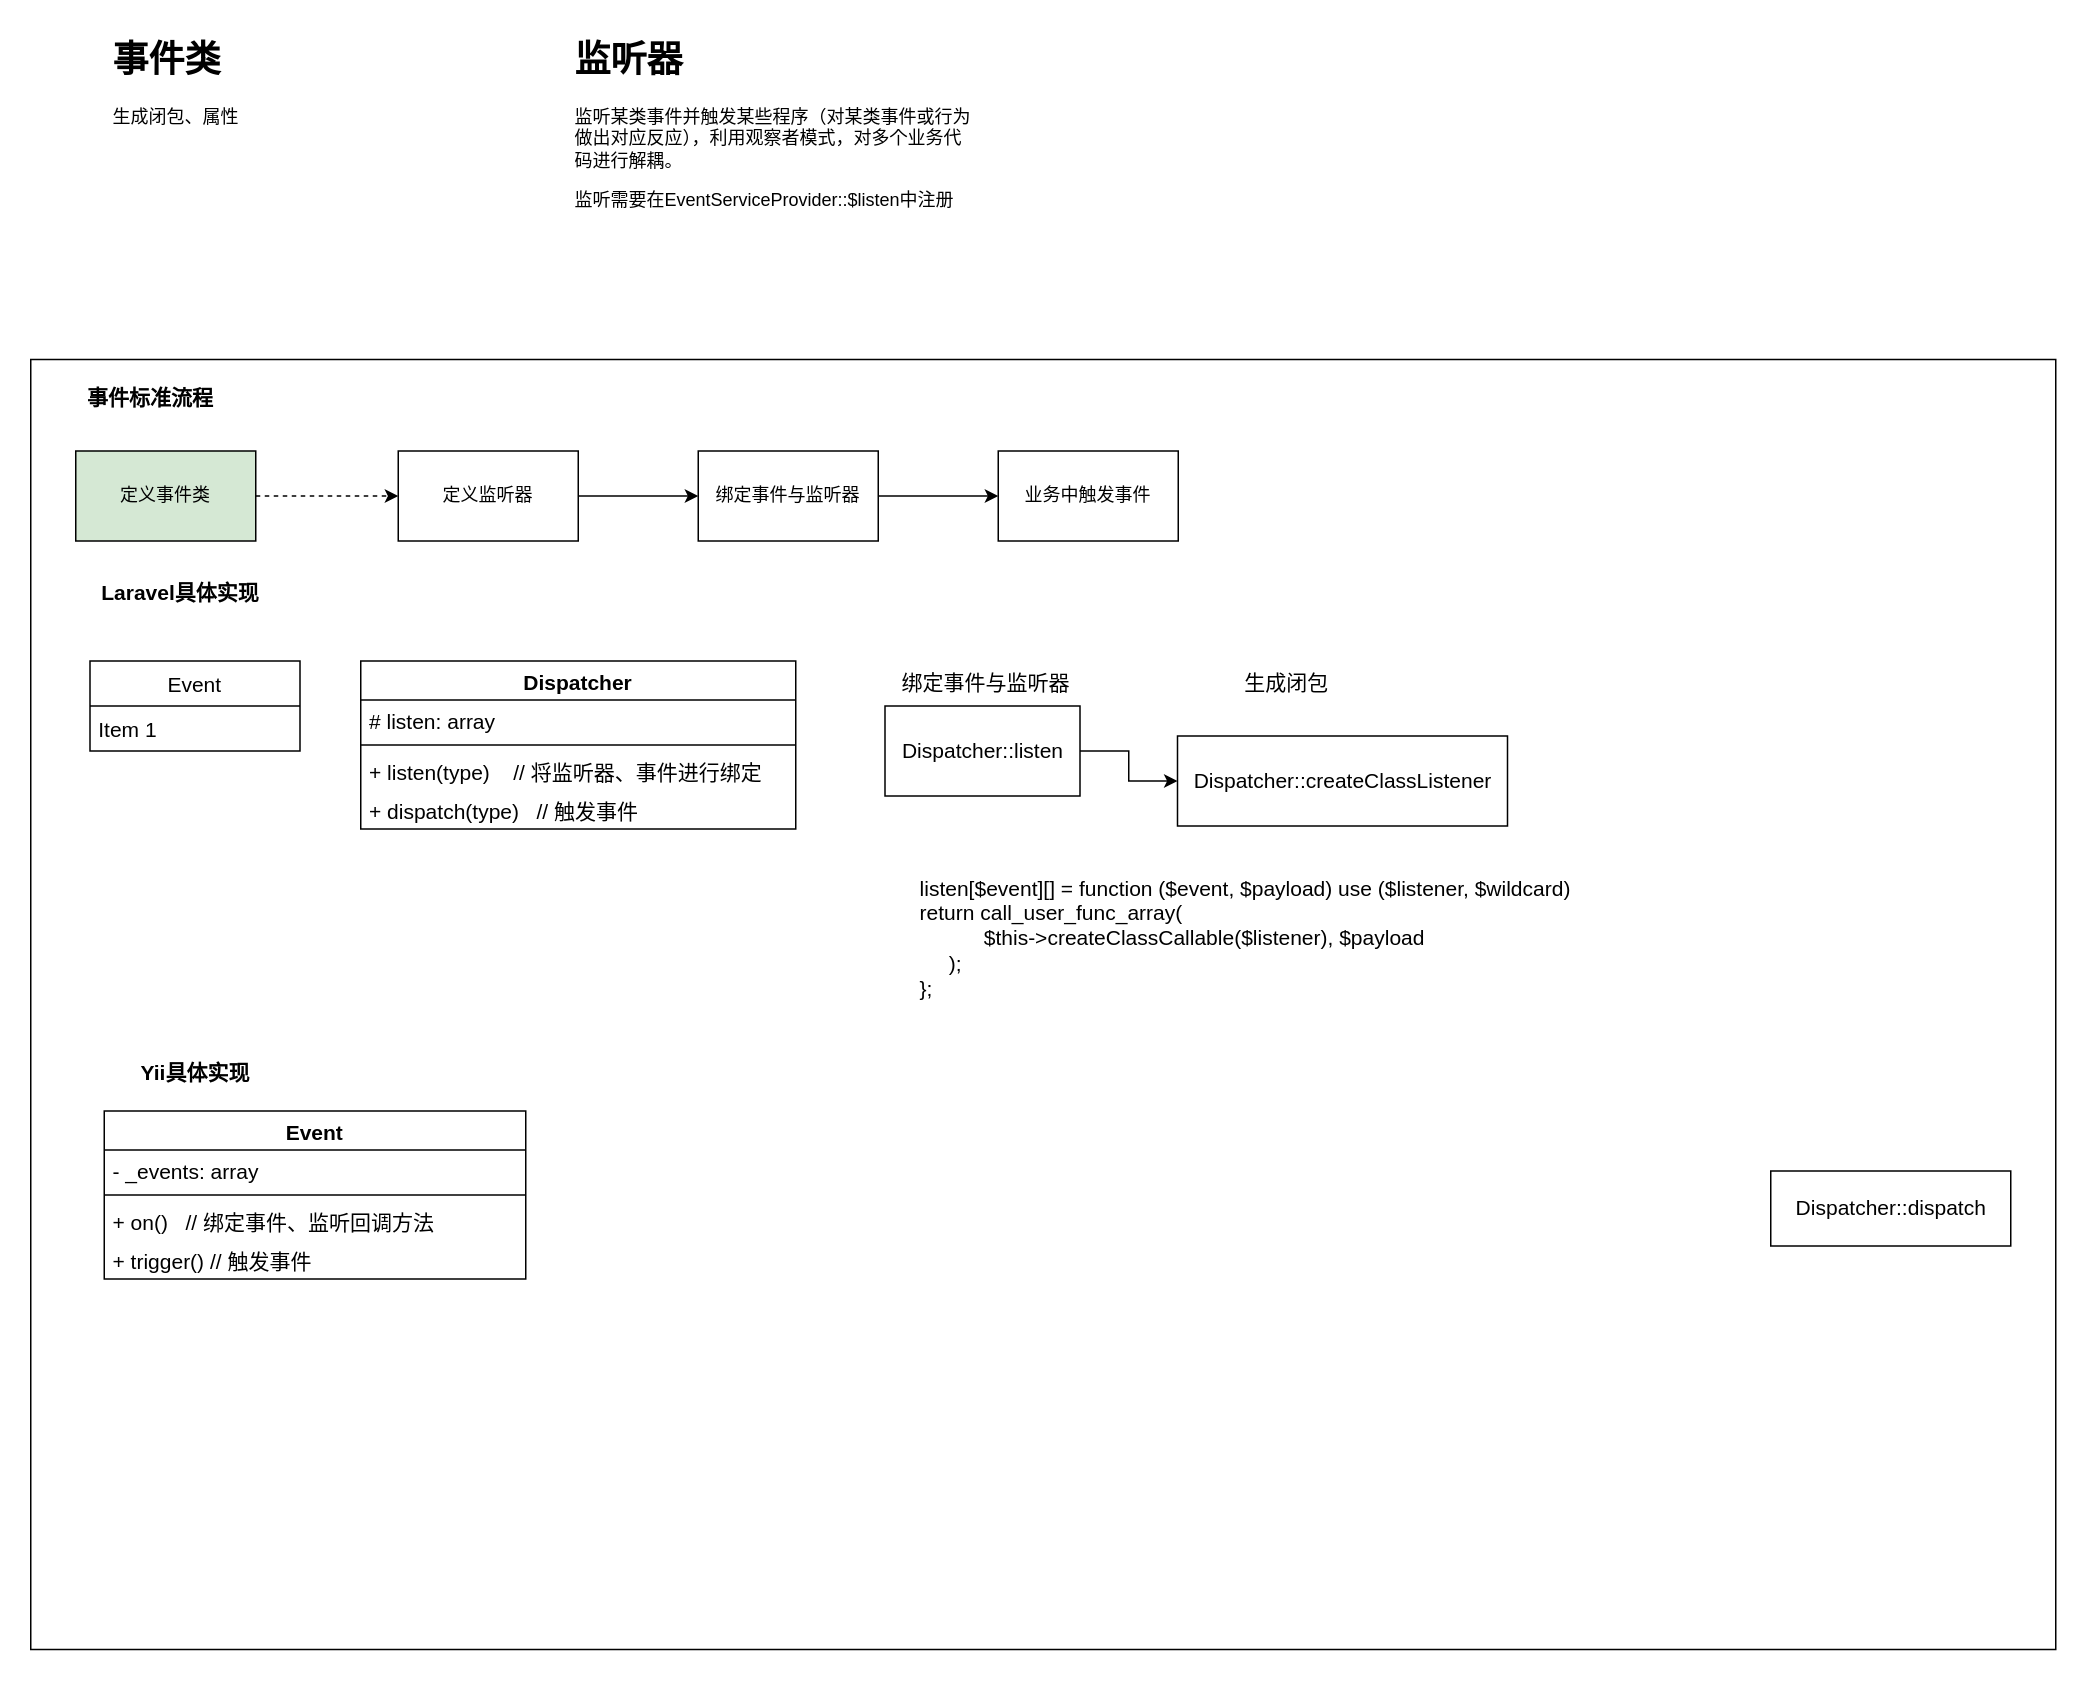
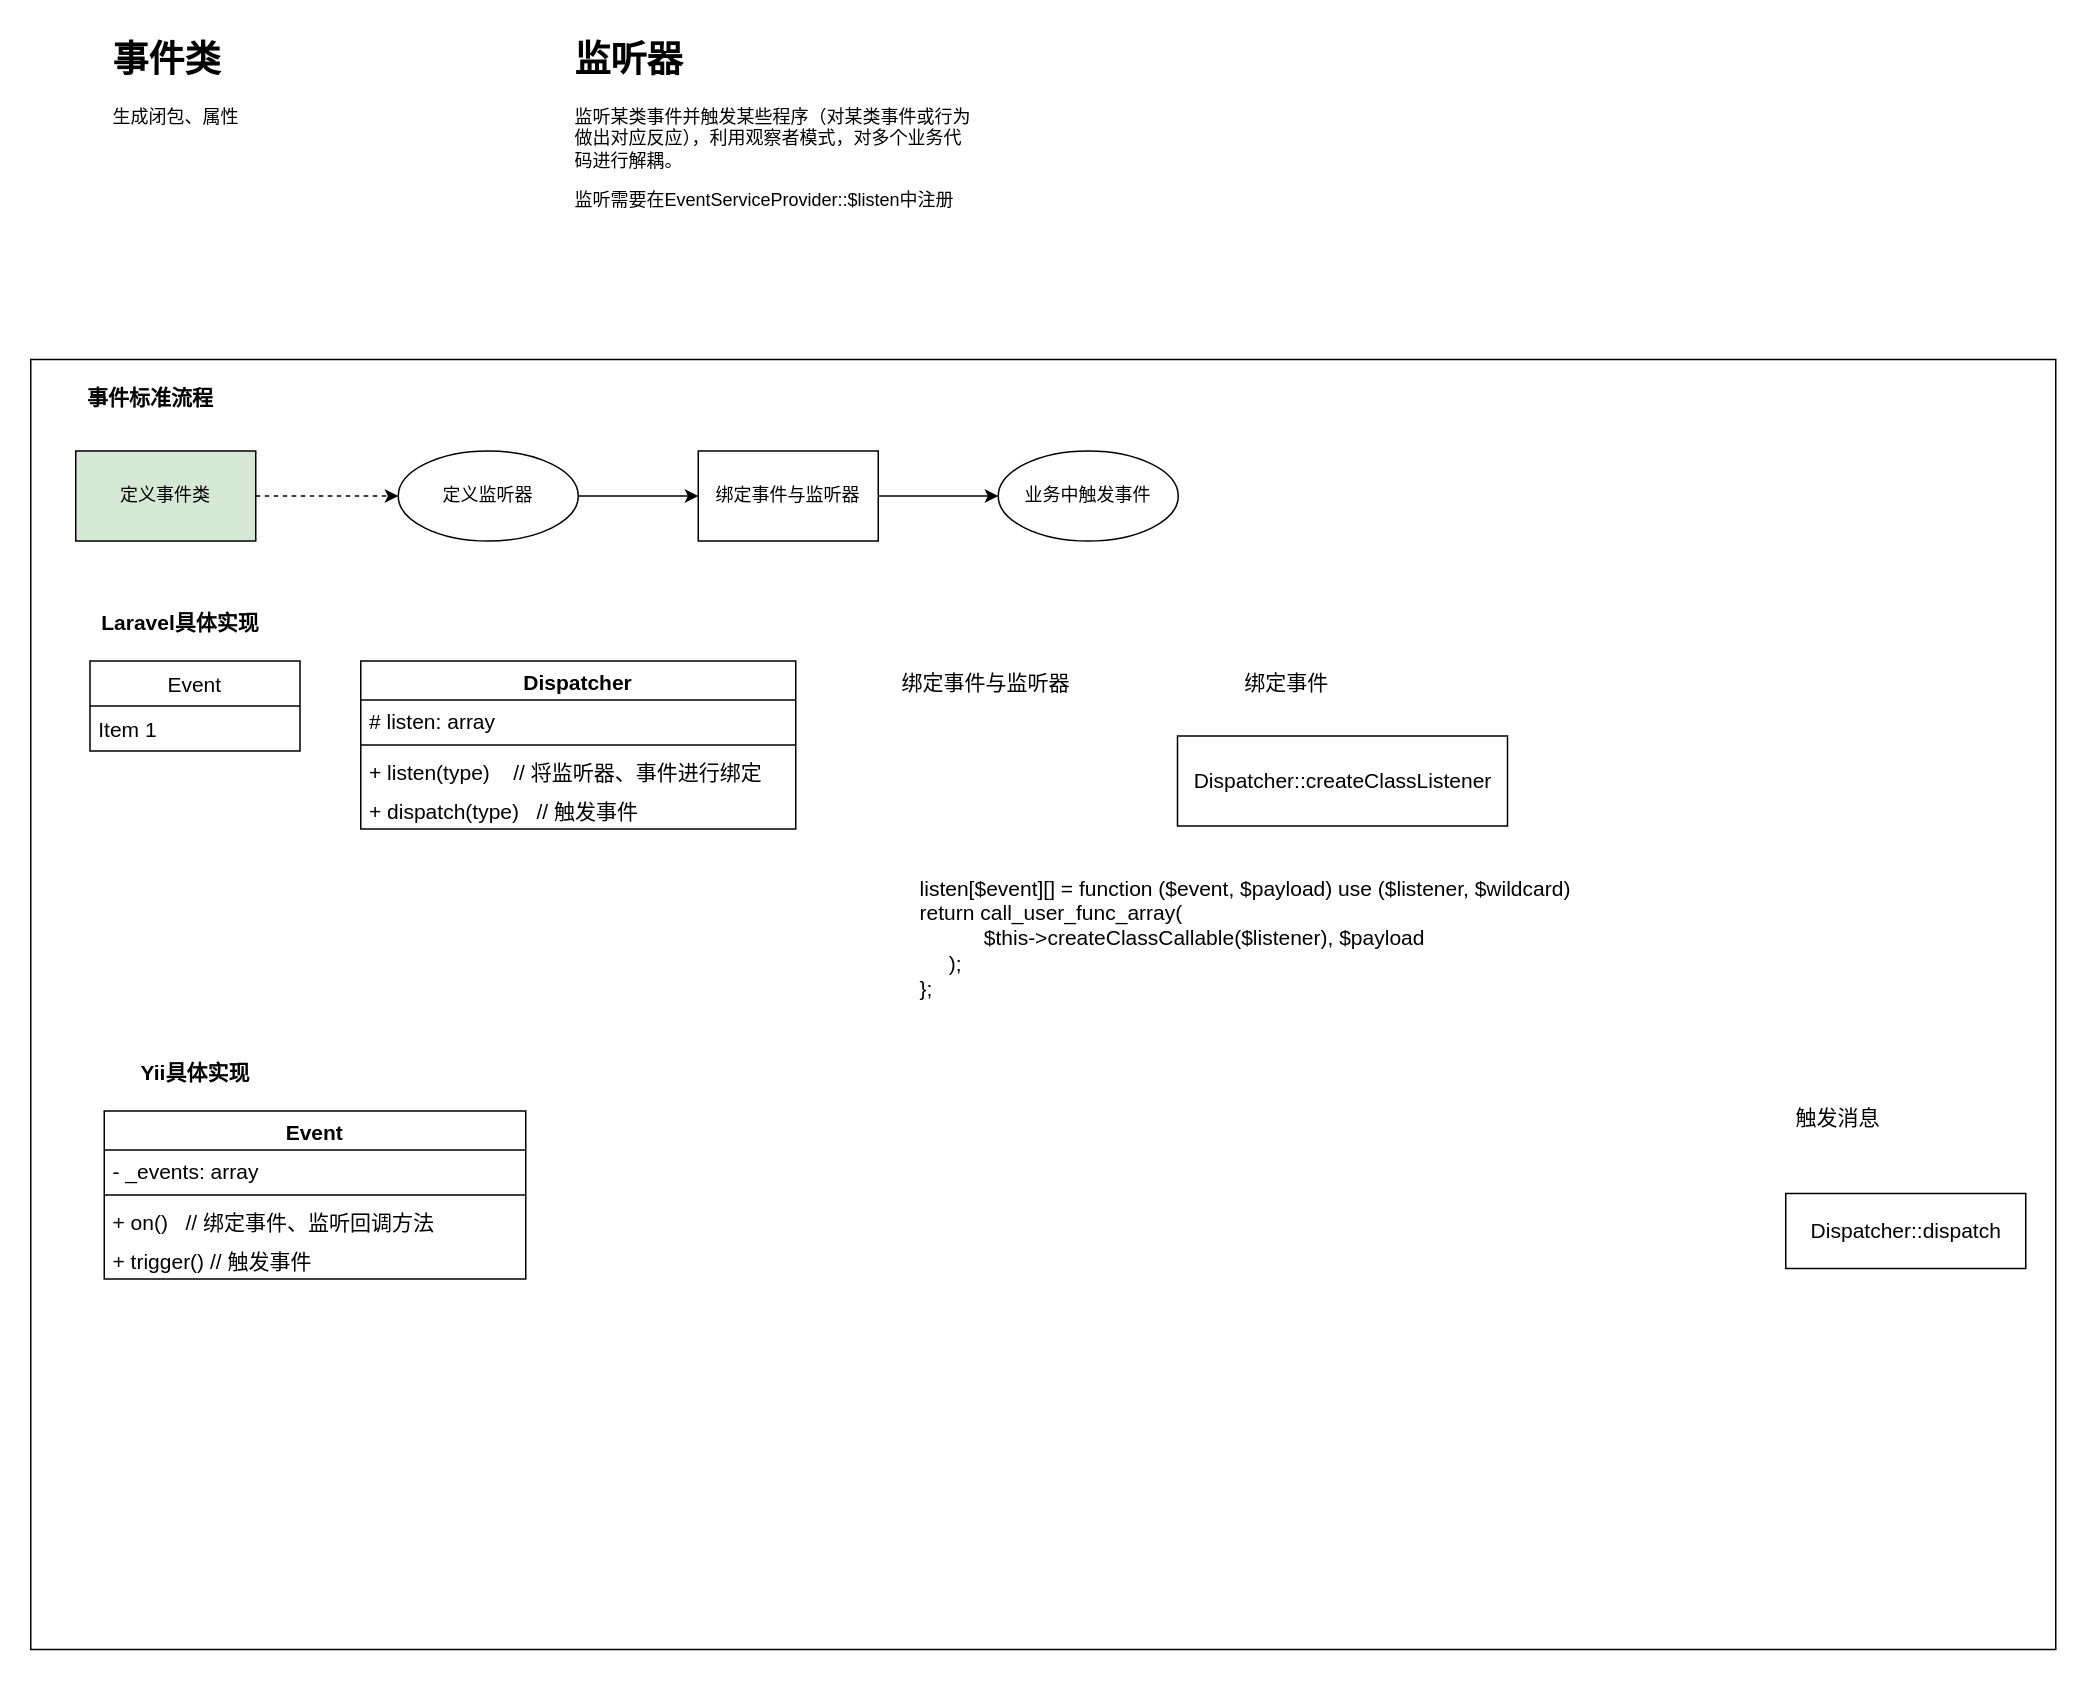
node "定义监听器": shape rectangle -> ellipse
node "业务中触发事件": shape rectangle -> ellipse
node "Laravel具体实现": moved (181, 593) -> (181, 623)
node "生成闭包": label "生成闭包" -> "绑定事件"
node "Dispatcher::listen": removed
edge "Dispatcher::listen" -> "Dispatcher::createClassListener": removed
node "触发消息": added
node "Dispatcher::dispatch": moved (1891, 1208) -> (1906, 1231)
